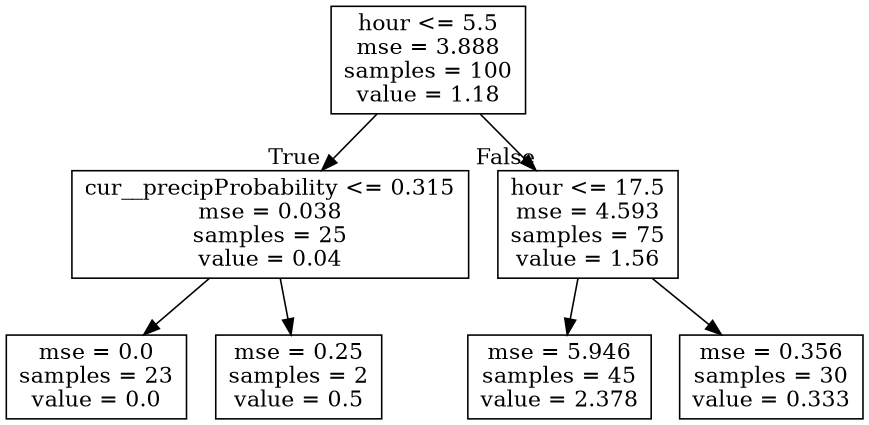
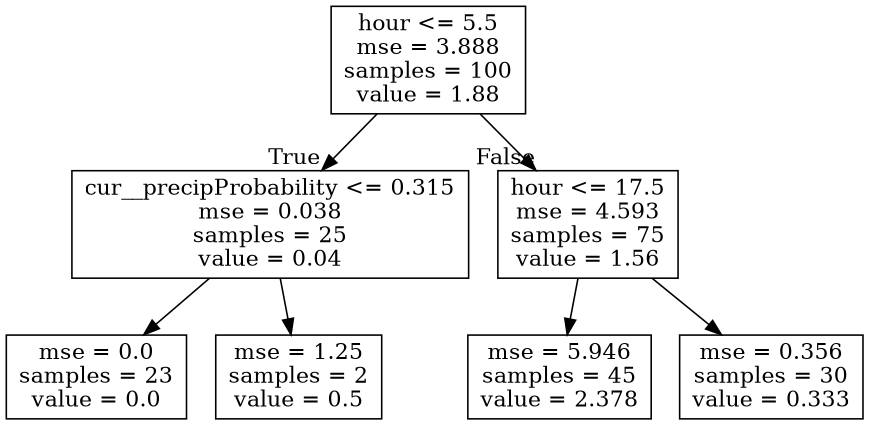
node "hour <= 5.5 mse = 3.888 samples = 100 value = 1.18": label "hour <= 5.5 mse = 3.888 samples = 100 value = 1.18" -> "hour <= 5.5 mse = 3.888 samples = 100 value = 1.88"
node "mse = 0.25 samples = 2 value = 0.5": label "mse = 0.25 samples = 2 value = 0.5" -> "mse = 1.25 samples = 2 value = 0.5"
